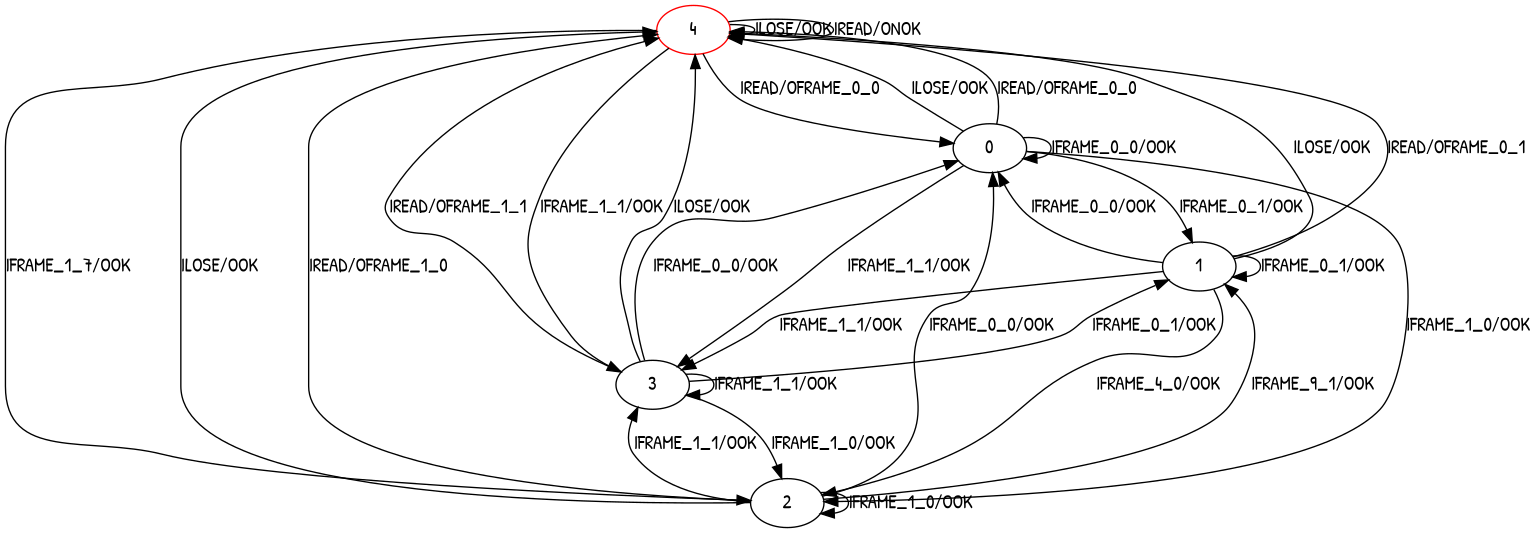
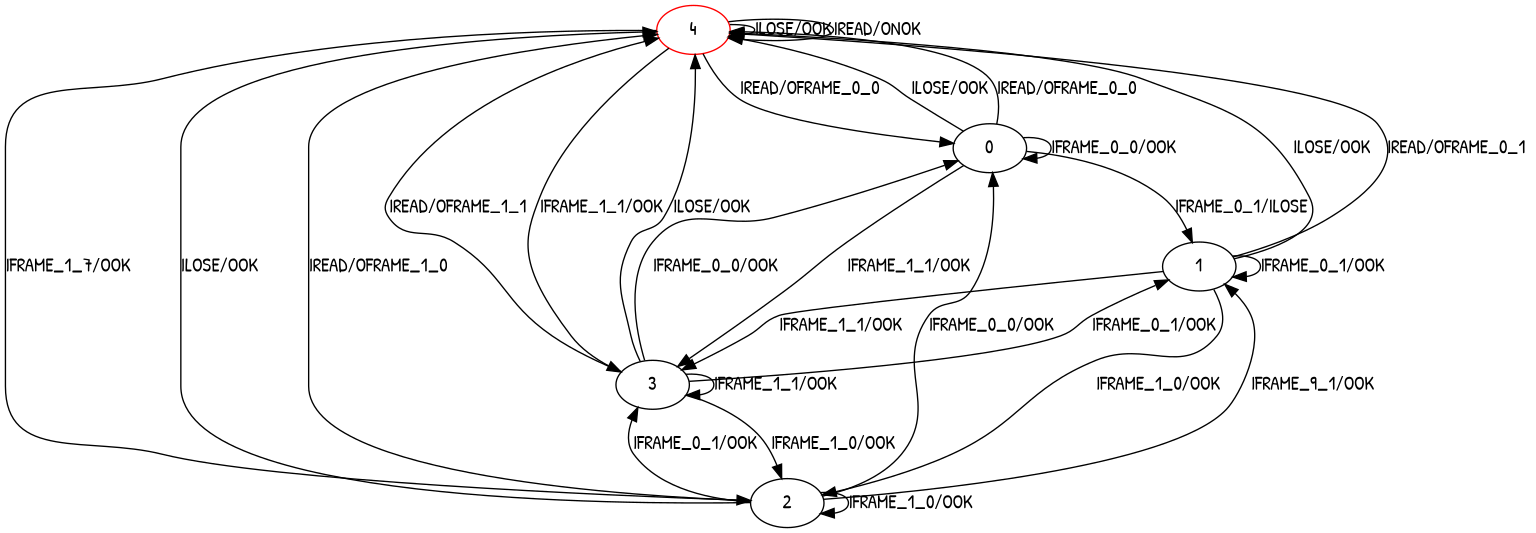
edge "0" -> "1": label "IFRAME_0_1/OOK" -> "IFRAME_0_1/ILOSE"
edge "1" -> "0": removed, label "IFRAME_0_0/OOK"
edge "1" -> "2": label "IFRAME_4_0/OOK" -> "IFRAME_1_0/OOK"
edge "0" -> "2": removed, label "IFRAME_1_0/OOK"
edge "2" -> "3": label "IFRAME_1_1/OOK" -> "IFRAME_0_1/OOK"
